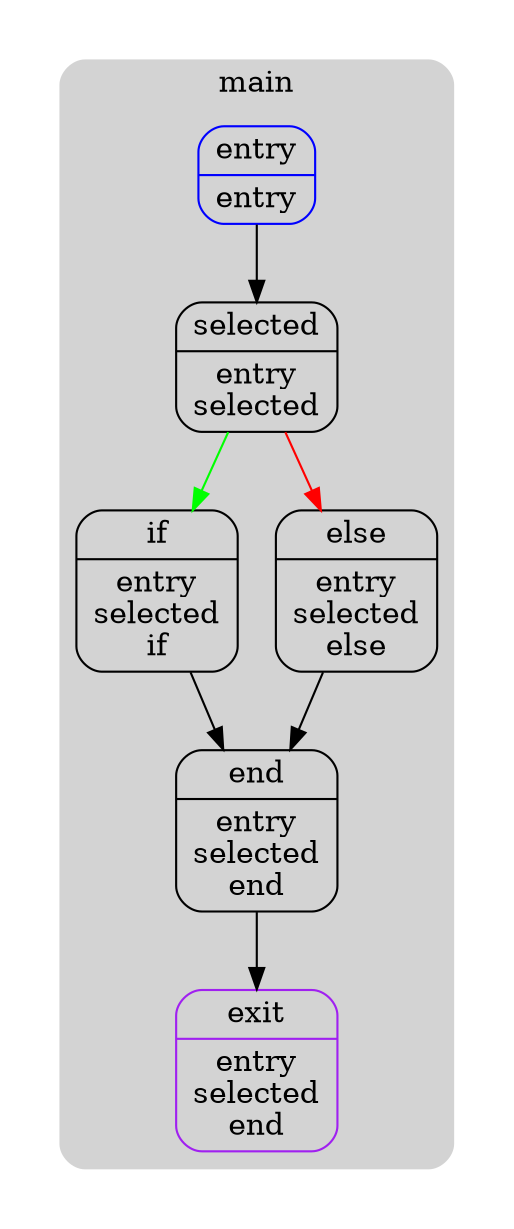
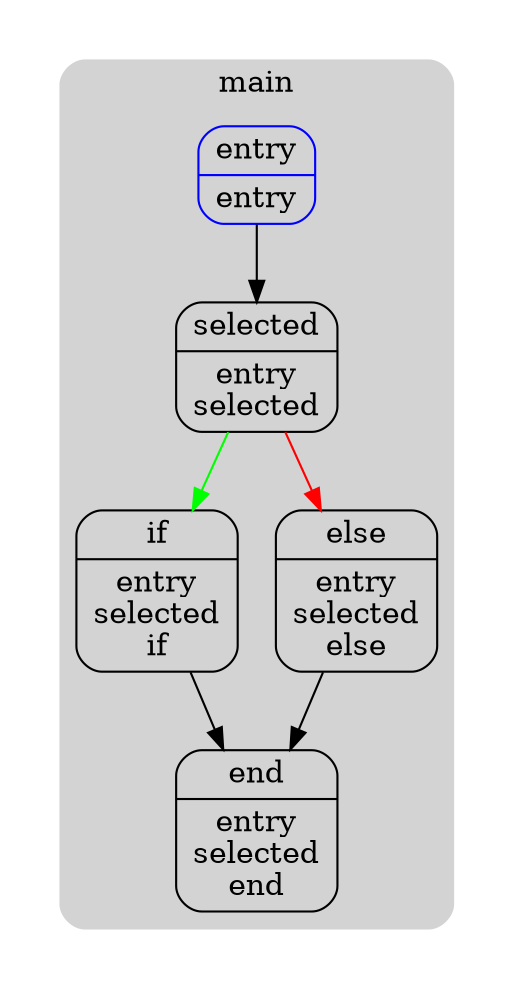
node "exit": removed
